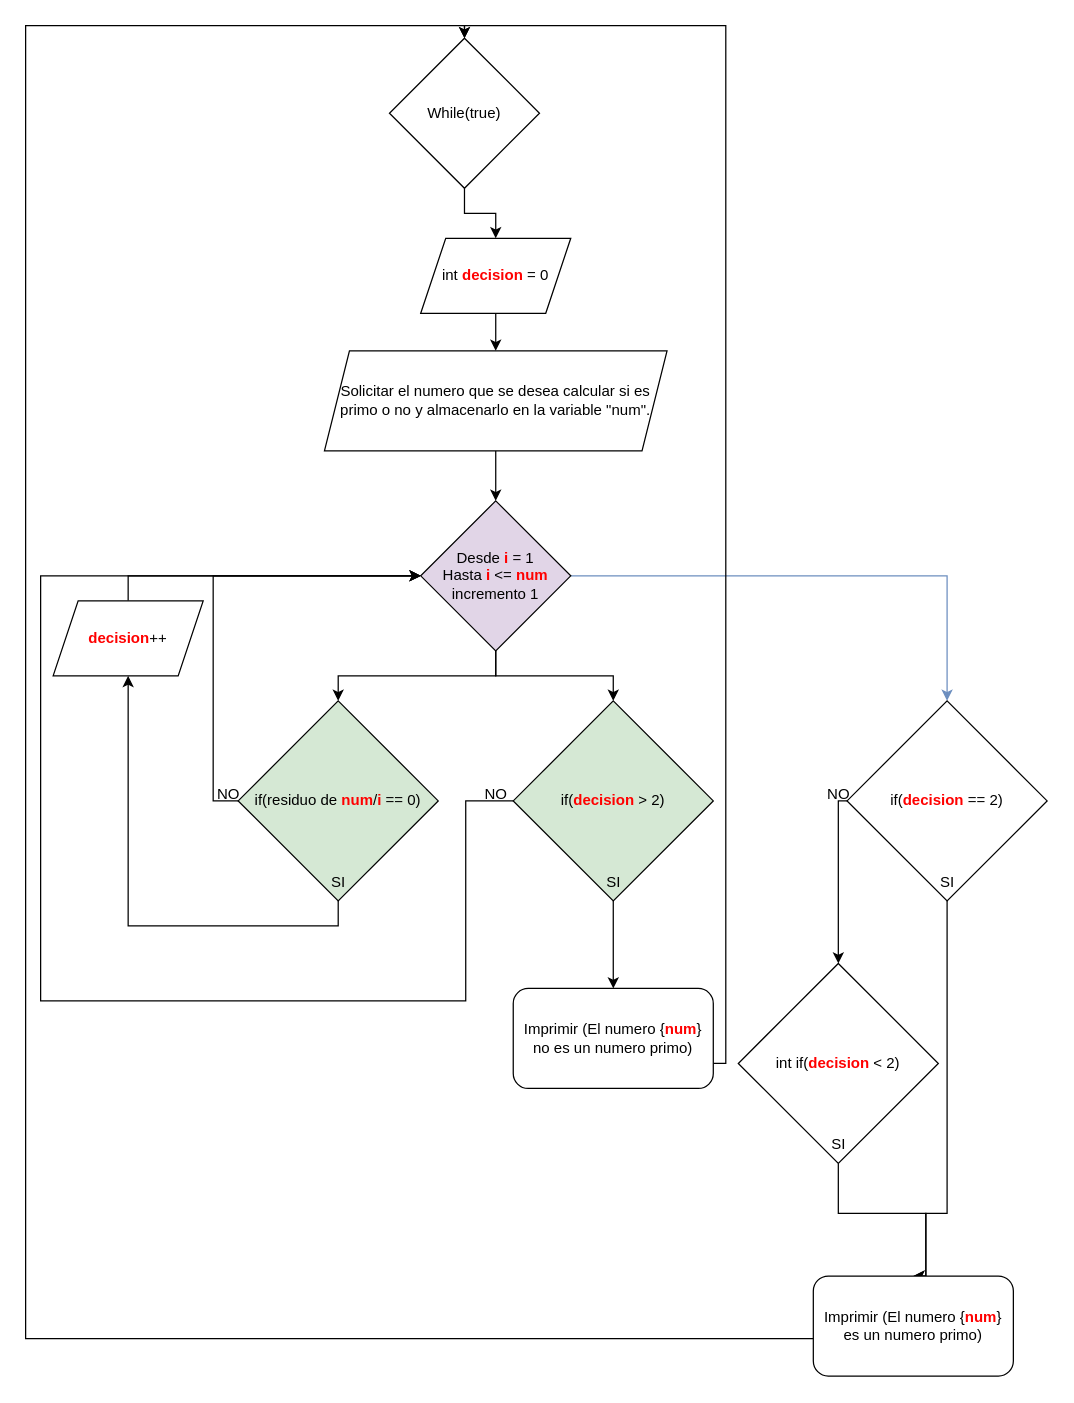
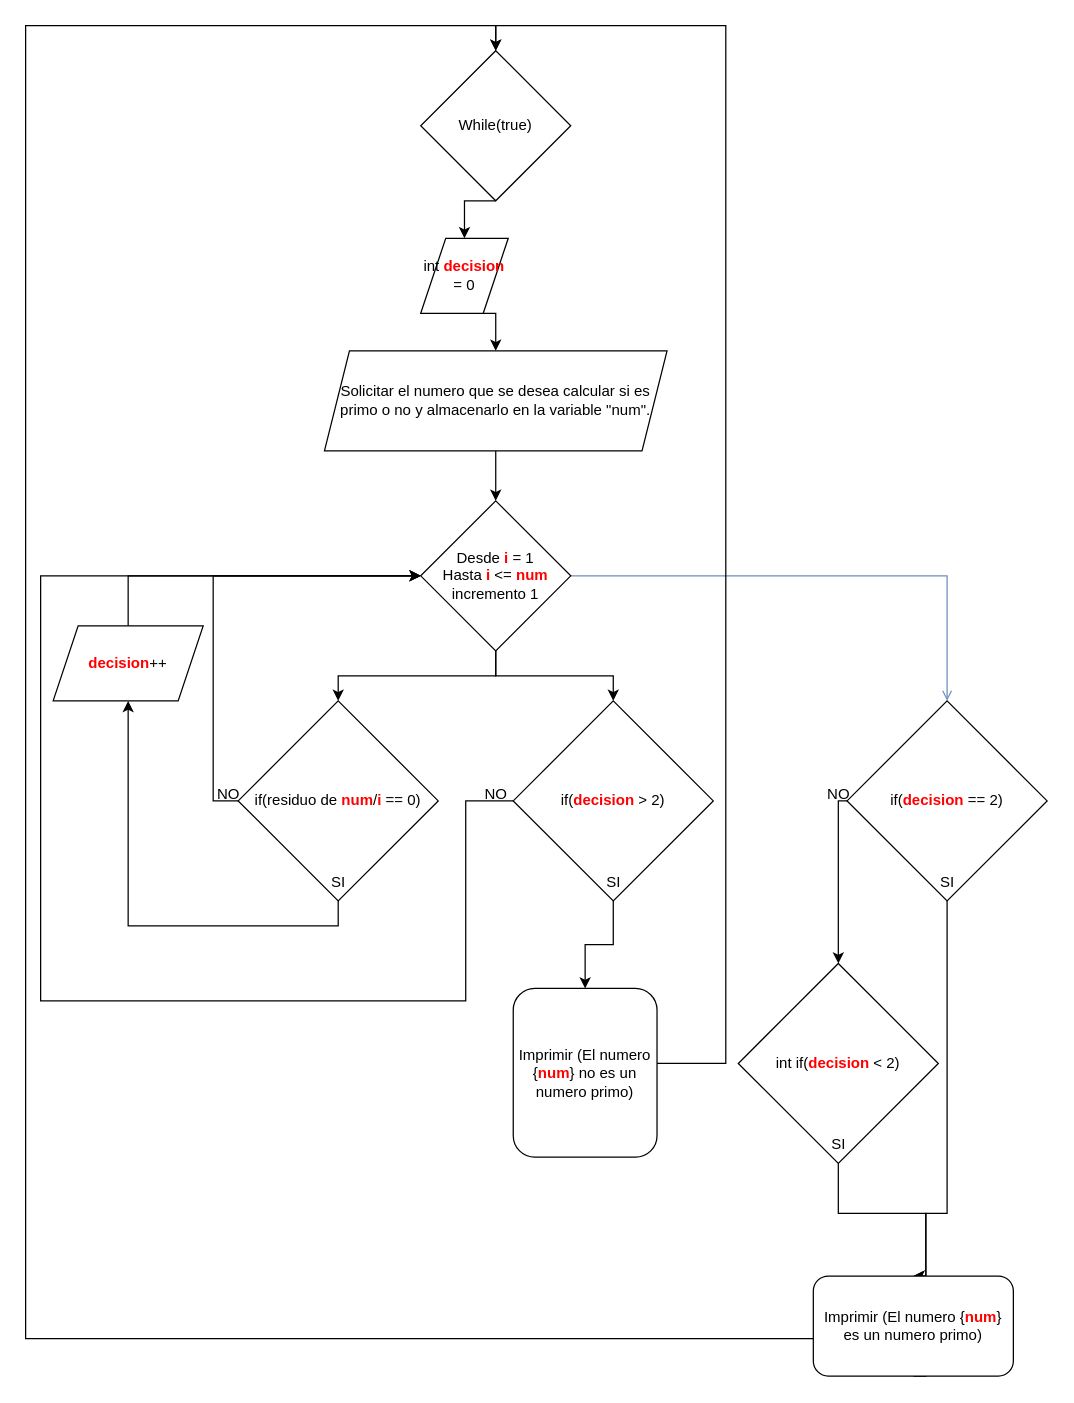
node "While(true)": moved (464, 113) -> (496, 126)
node "int decision = 0": size 150x75 -> 88x75
node "Desde i = 1 Hasta i <= num incremento 1": fillcolor #e1d5e7 -> #ffffff
node "decision++": moved (128, 638) -> (128, 663)
edge "Desde i = 1 Hasta i <= num incremento 1" -> "if(decision == 2)": arrowhead classic -> open
node "if(residuo de num/i == 0)": fillcolor #d5e8d4 -> #ffffff
node "if(decision > 2)": fillcolor #d5e8d4 -> #ffffff
node "Imprimir (El numero {num} no es un numero primo)": size 200x100 -> 144x169
